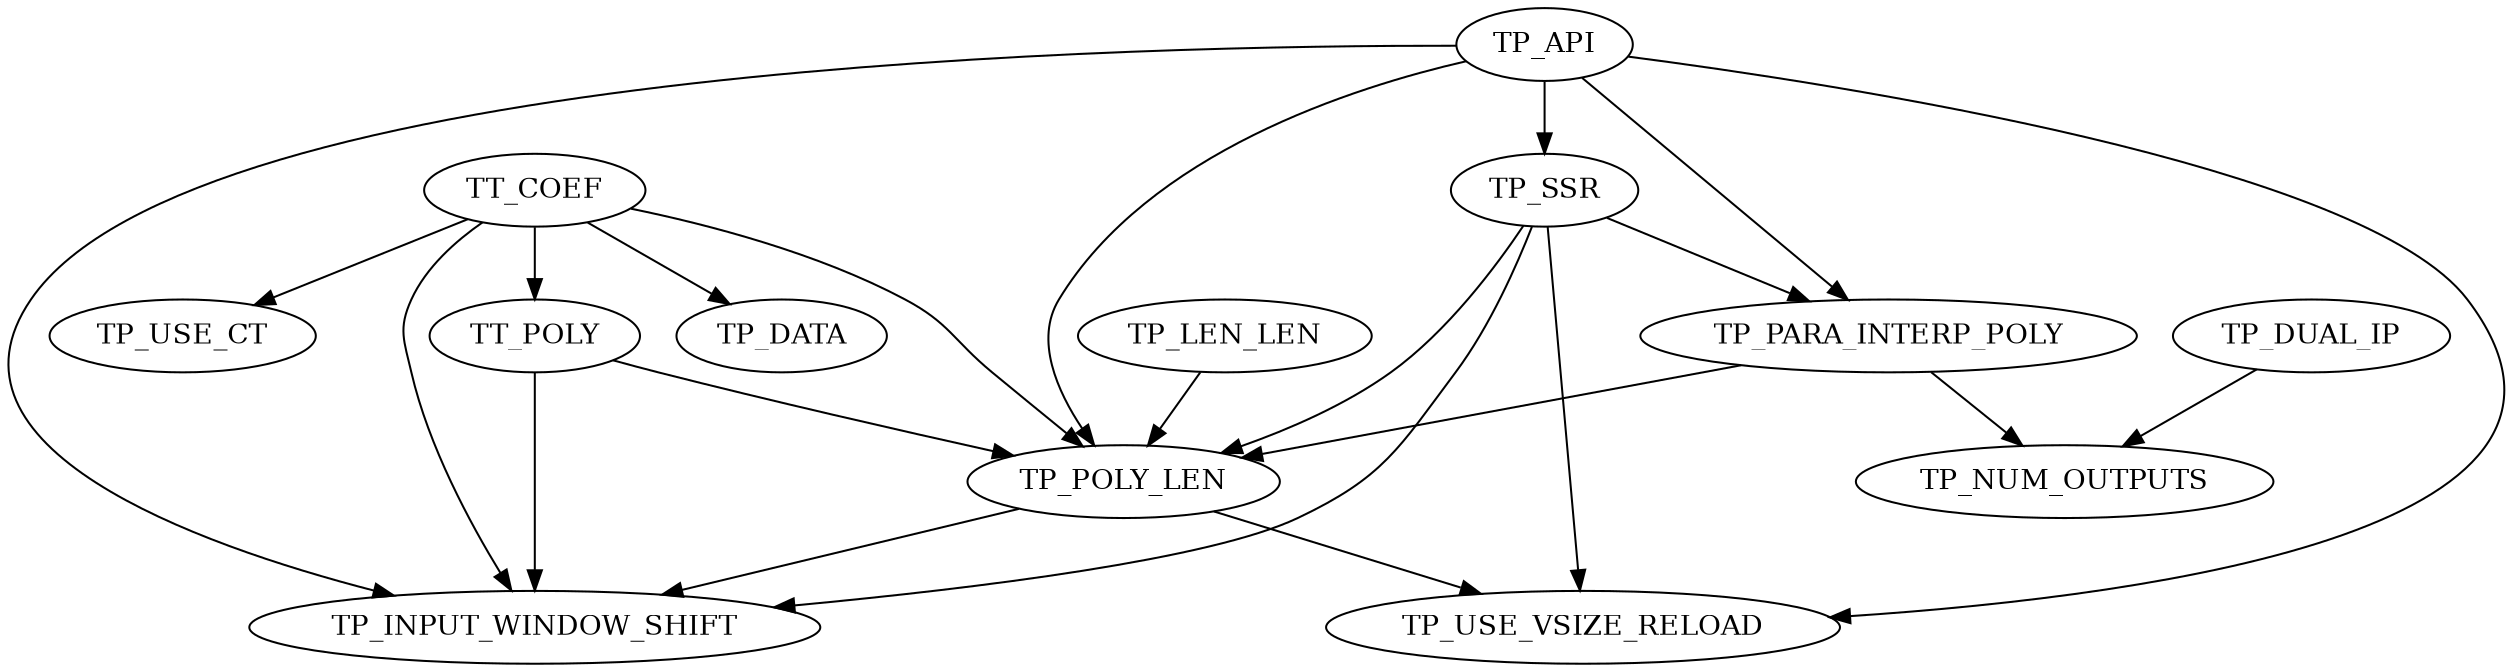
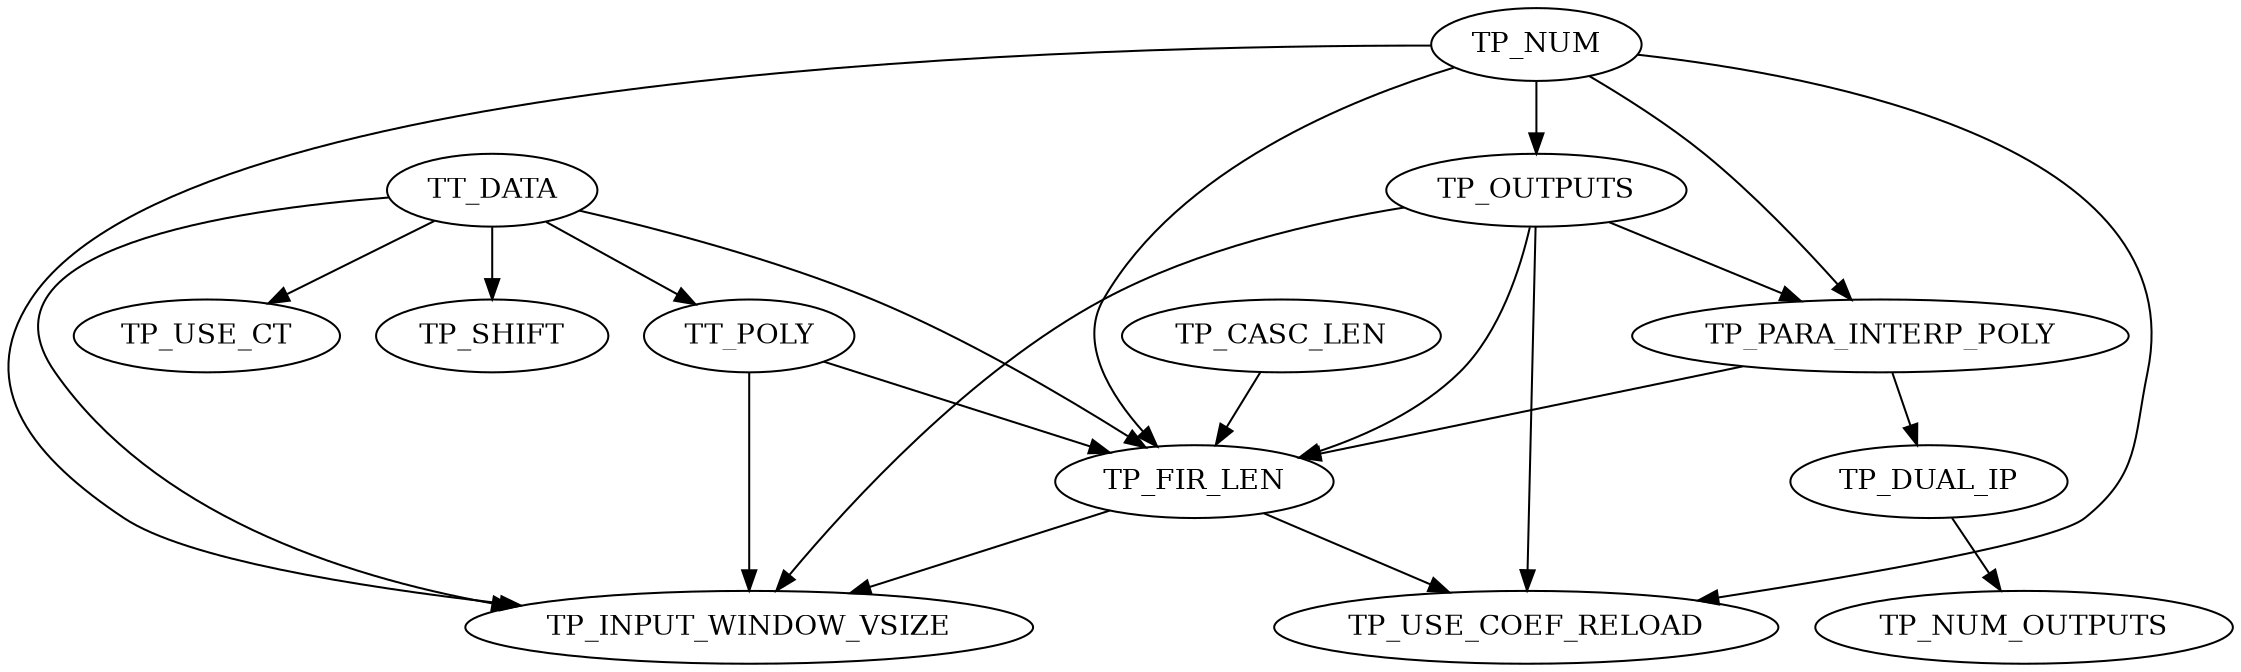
node "TP_API": label "TP_API" -> "TP_NUM"
node "TT_COEF": label "TT_COEF" -> "TT_DATA"
node "TP_SSR": label "TP_SSR" -> "TP_OUTPUTS"
node "TP_DATA": label "TP_DATA" -> "TP_SHIFT"
node "TP_LEN_LEN": label "TP_LEN_LEN" -> "TP_CASC_LEN"
edge "TP_PARA_INTERP_POLY" -> "TP_NUM_OUTPUTS": now "TP_PARA_INTERP_POLY" -> "TP_DUAL_IP"
node "TP_POLY_LEN": label "TP_POLY_LEN" -> "TP_FIR_LEN"
node "TP_INPUT_WINDOW_SHIFT": label "TP_INPUT_WINDOW_SHIFT" -> "TP_INPUT_WINDOW_VSIZE"
node "TP_USE_VSIZE_RELOAD": label "TP_USE_VSIZE_RELOAD" -> "TP_USE_COEF_RELOAD"
